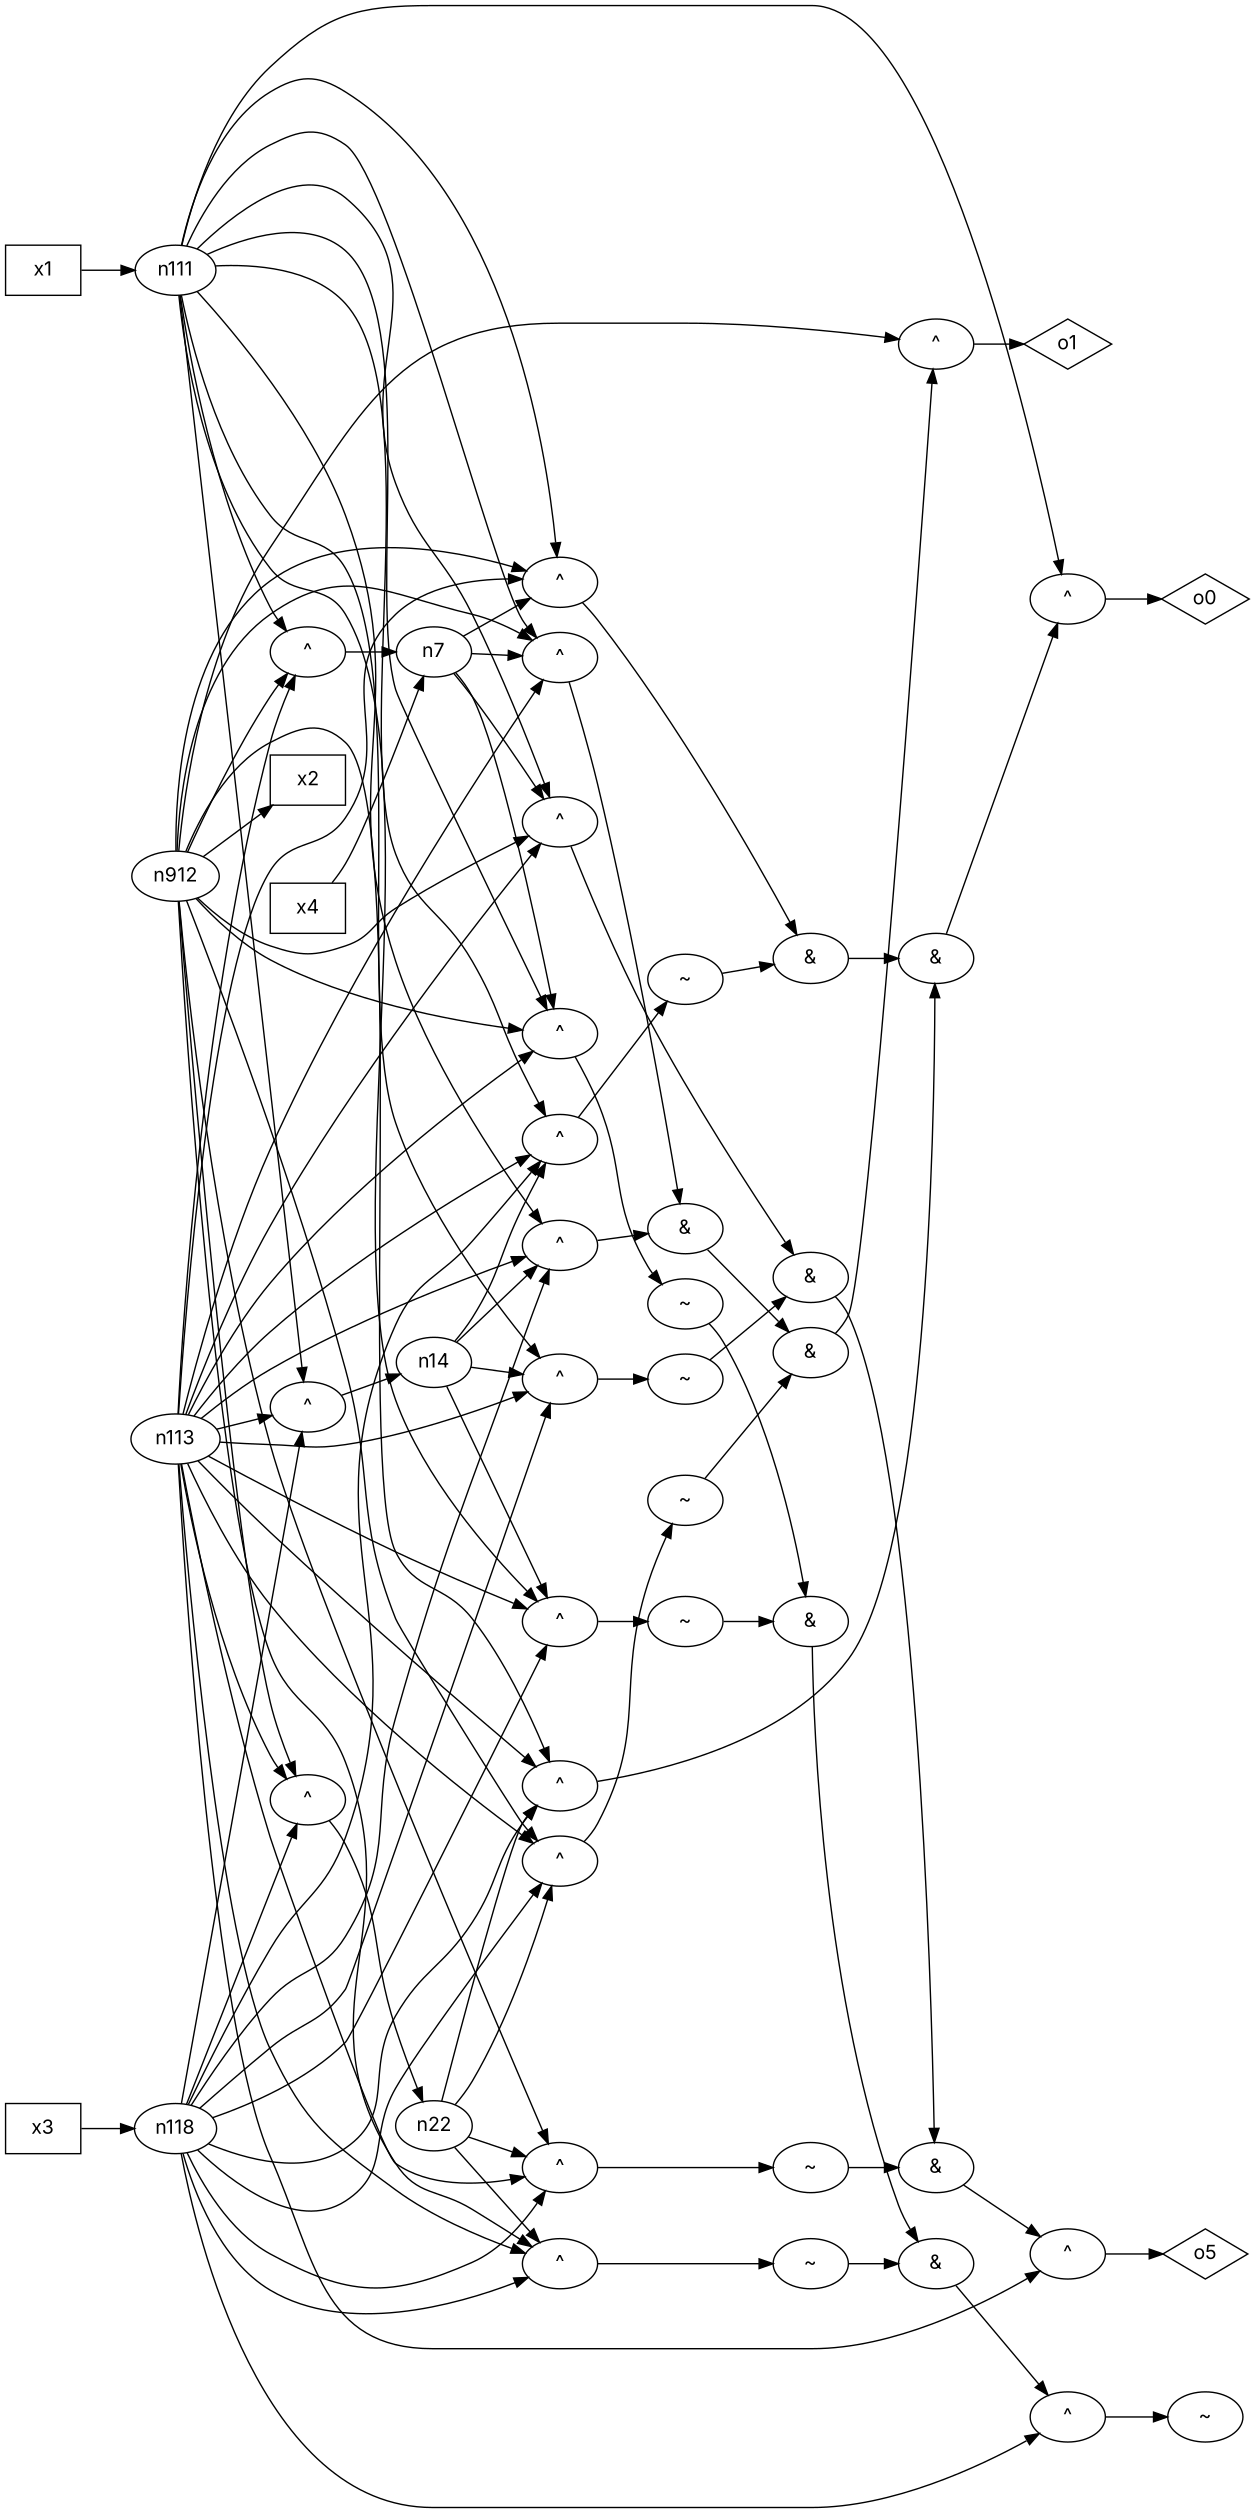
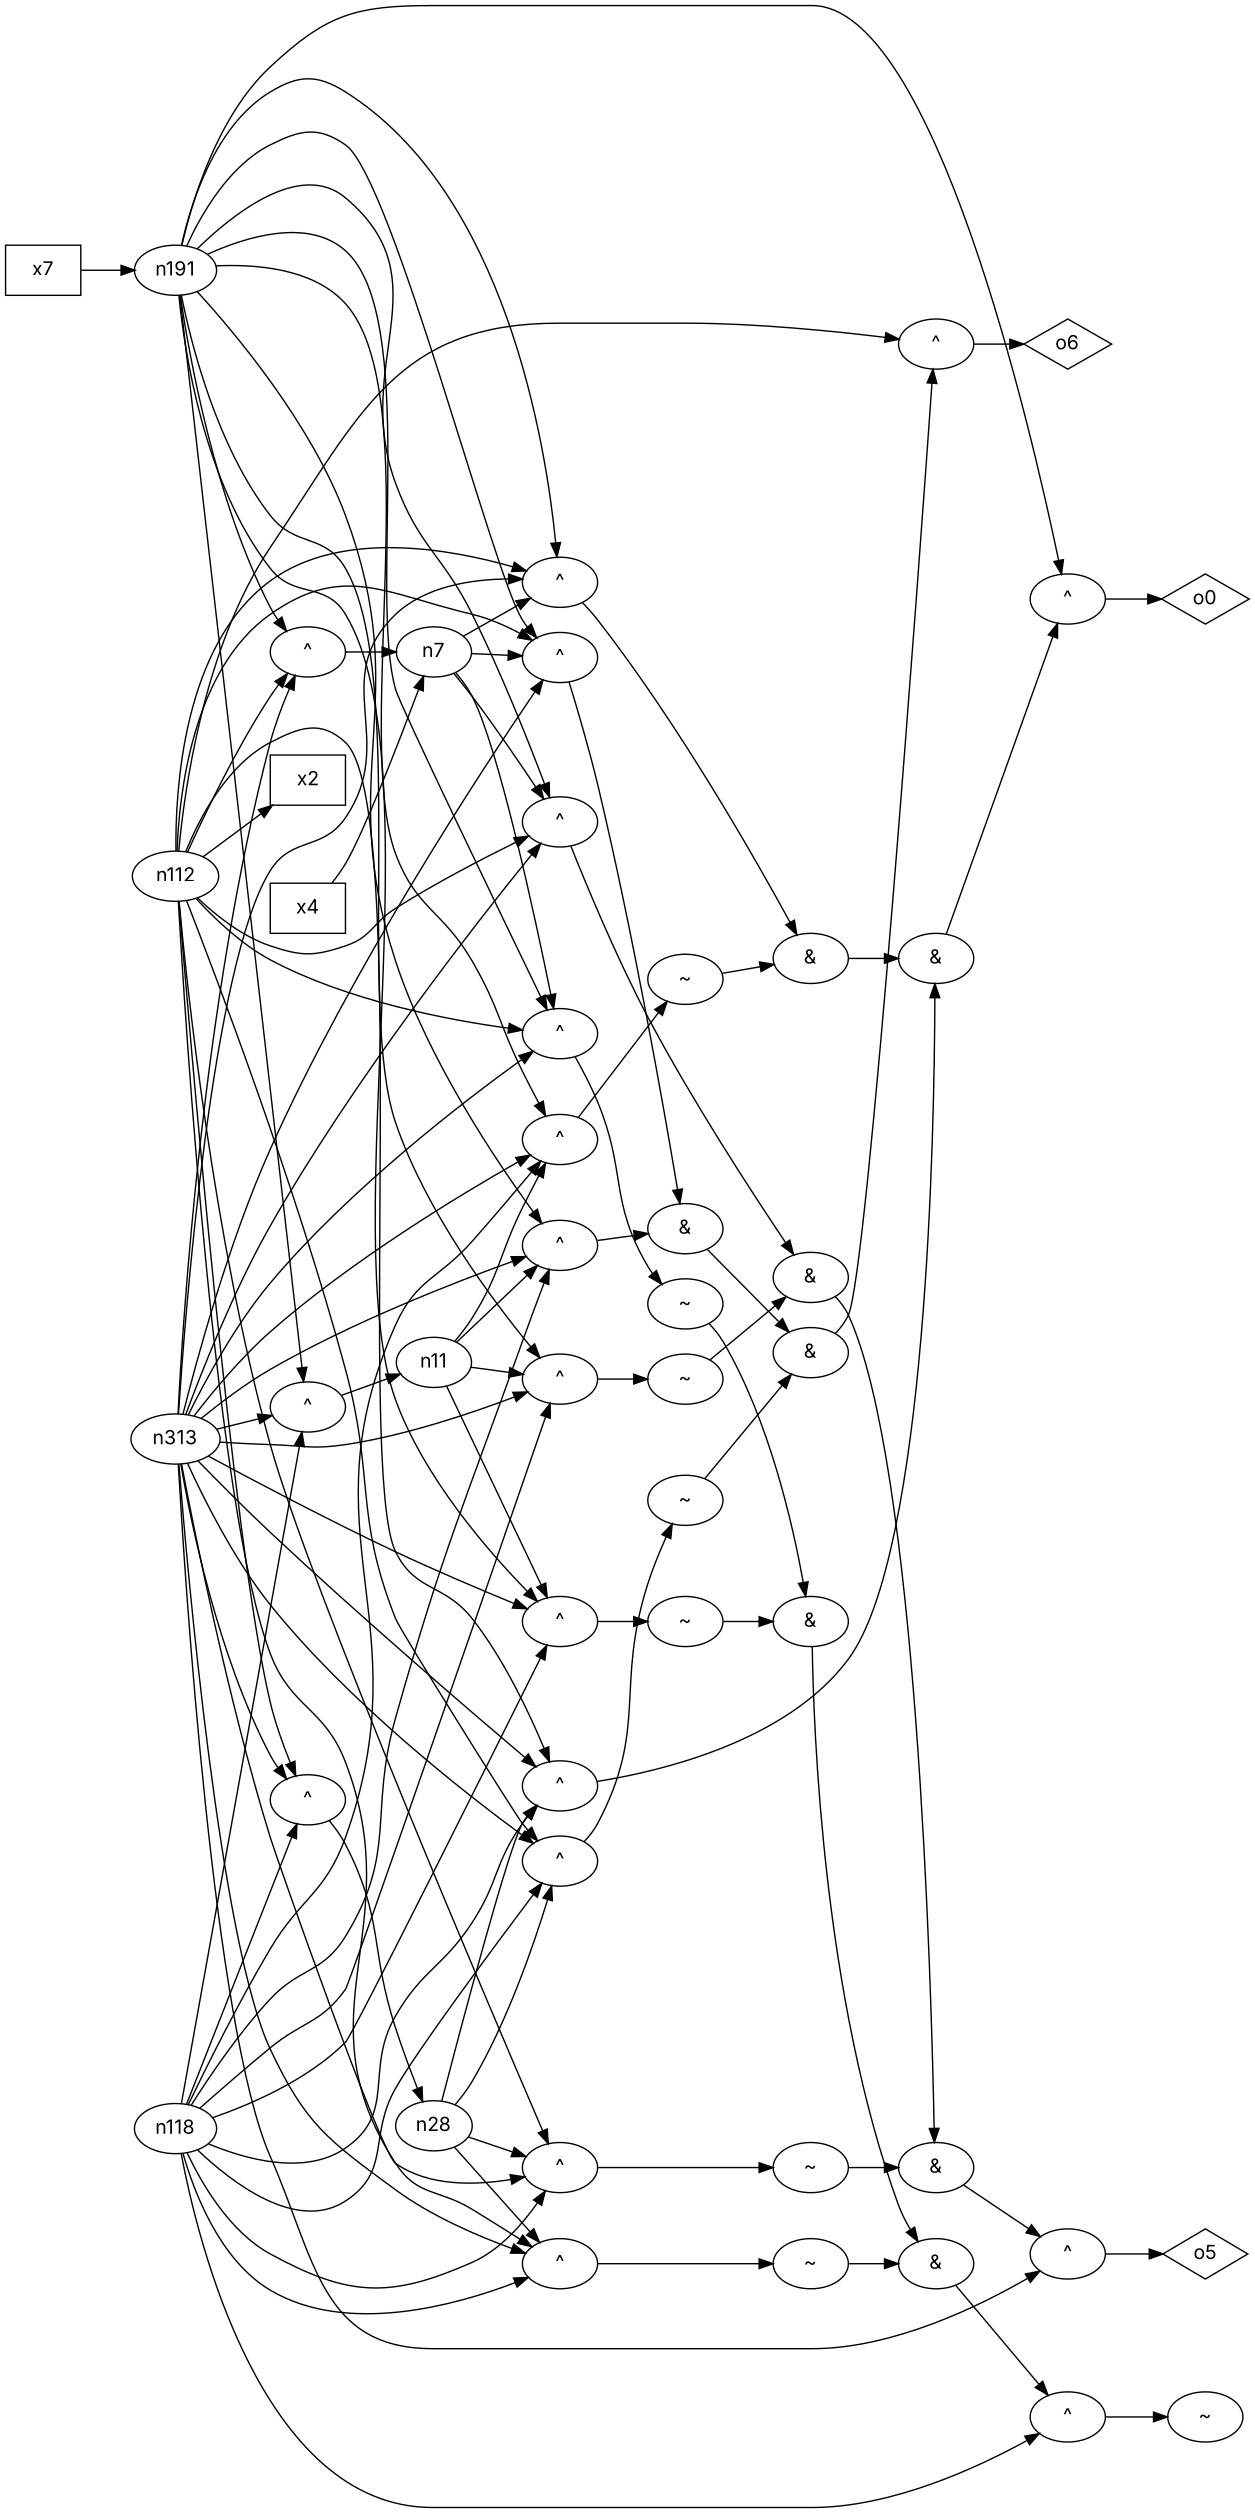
node "x1": label "x1" -> "x7"
node "n111": label "n111" -> "n191"
node "o1": label "o1" -> "o6"
node "n912": label "n912" -> "n112"
node "n14": label "n14" -> "n11"
node "n113": label "n113" -> "n313"
node "n22": label "n22" -> "n28"
node "x3": removed
